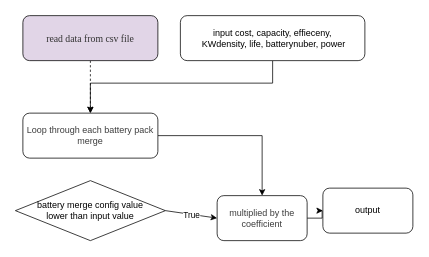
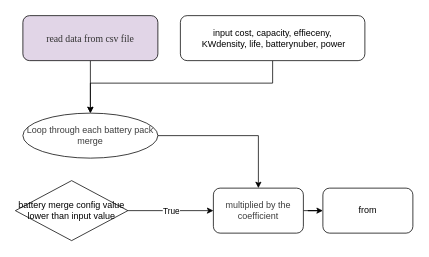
edge "read data from csv file" -> "Loop through each battery pack merge": style dashed -> solid
node "Loop through each battery pack merge": shape rounded rectangle -> ellipse
node "battery merge config value lower than input value": size 150x60 -> 113x60
node "output": label "output" -> "from"
node "multiplied by the coefficient": moved (262, 218) -> (258, 210)
